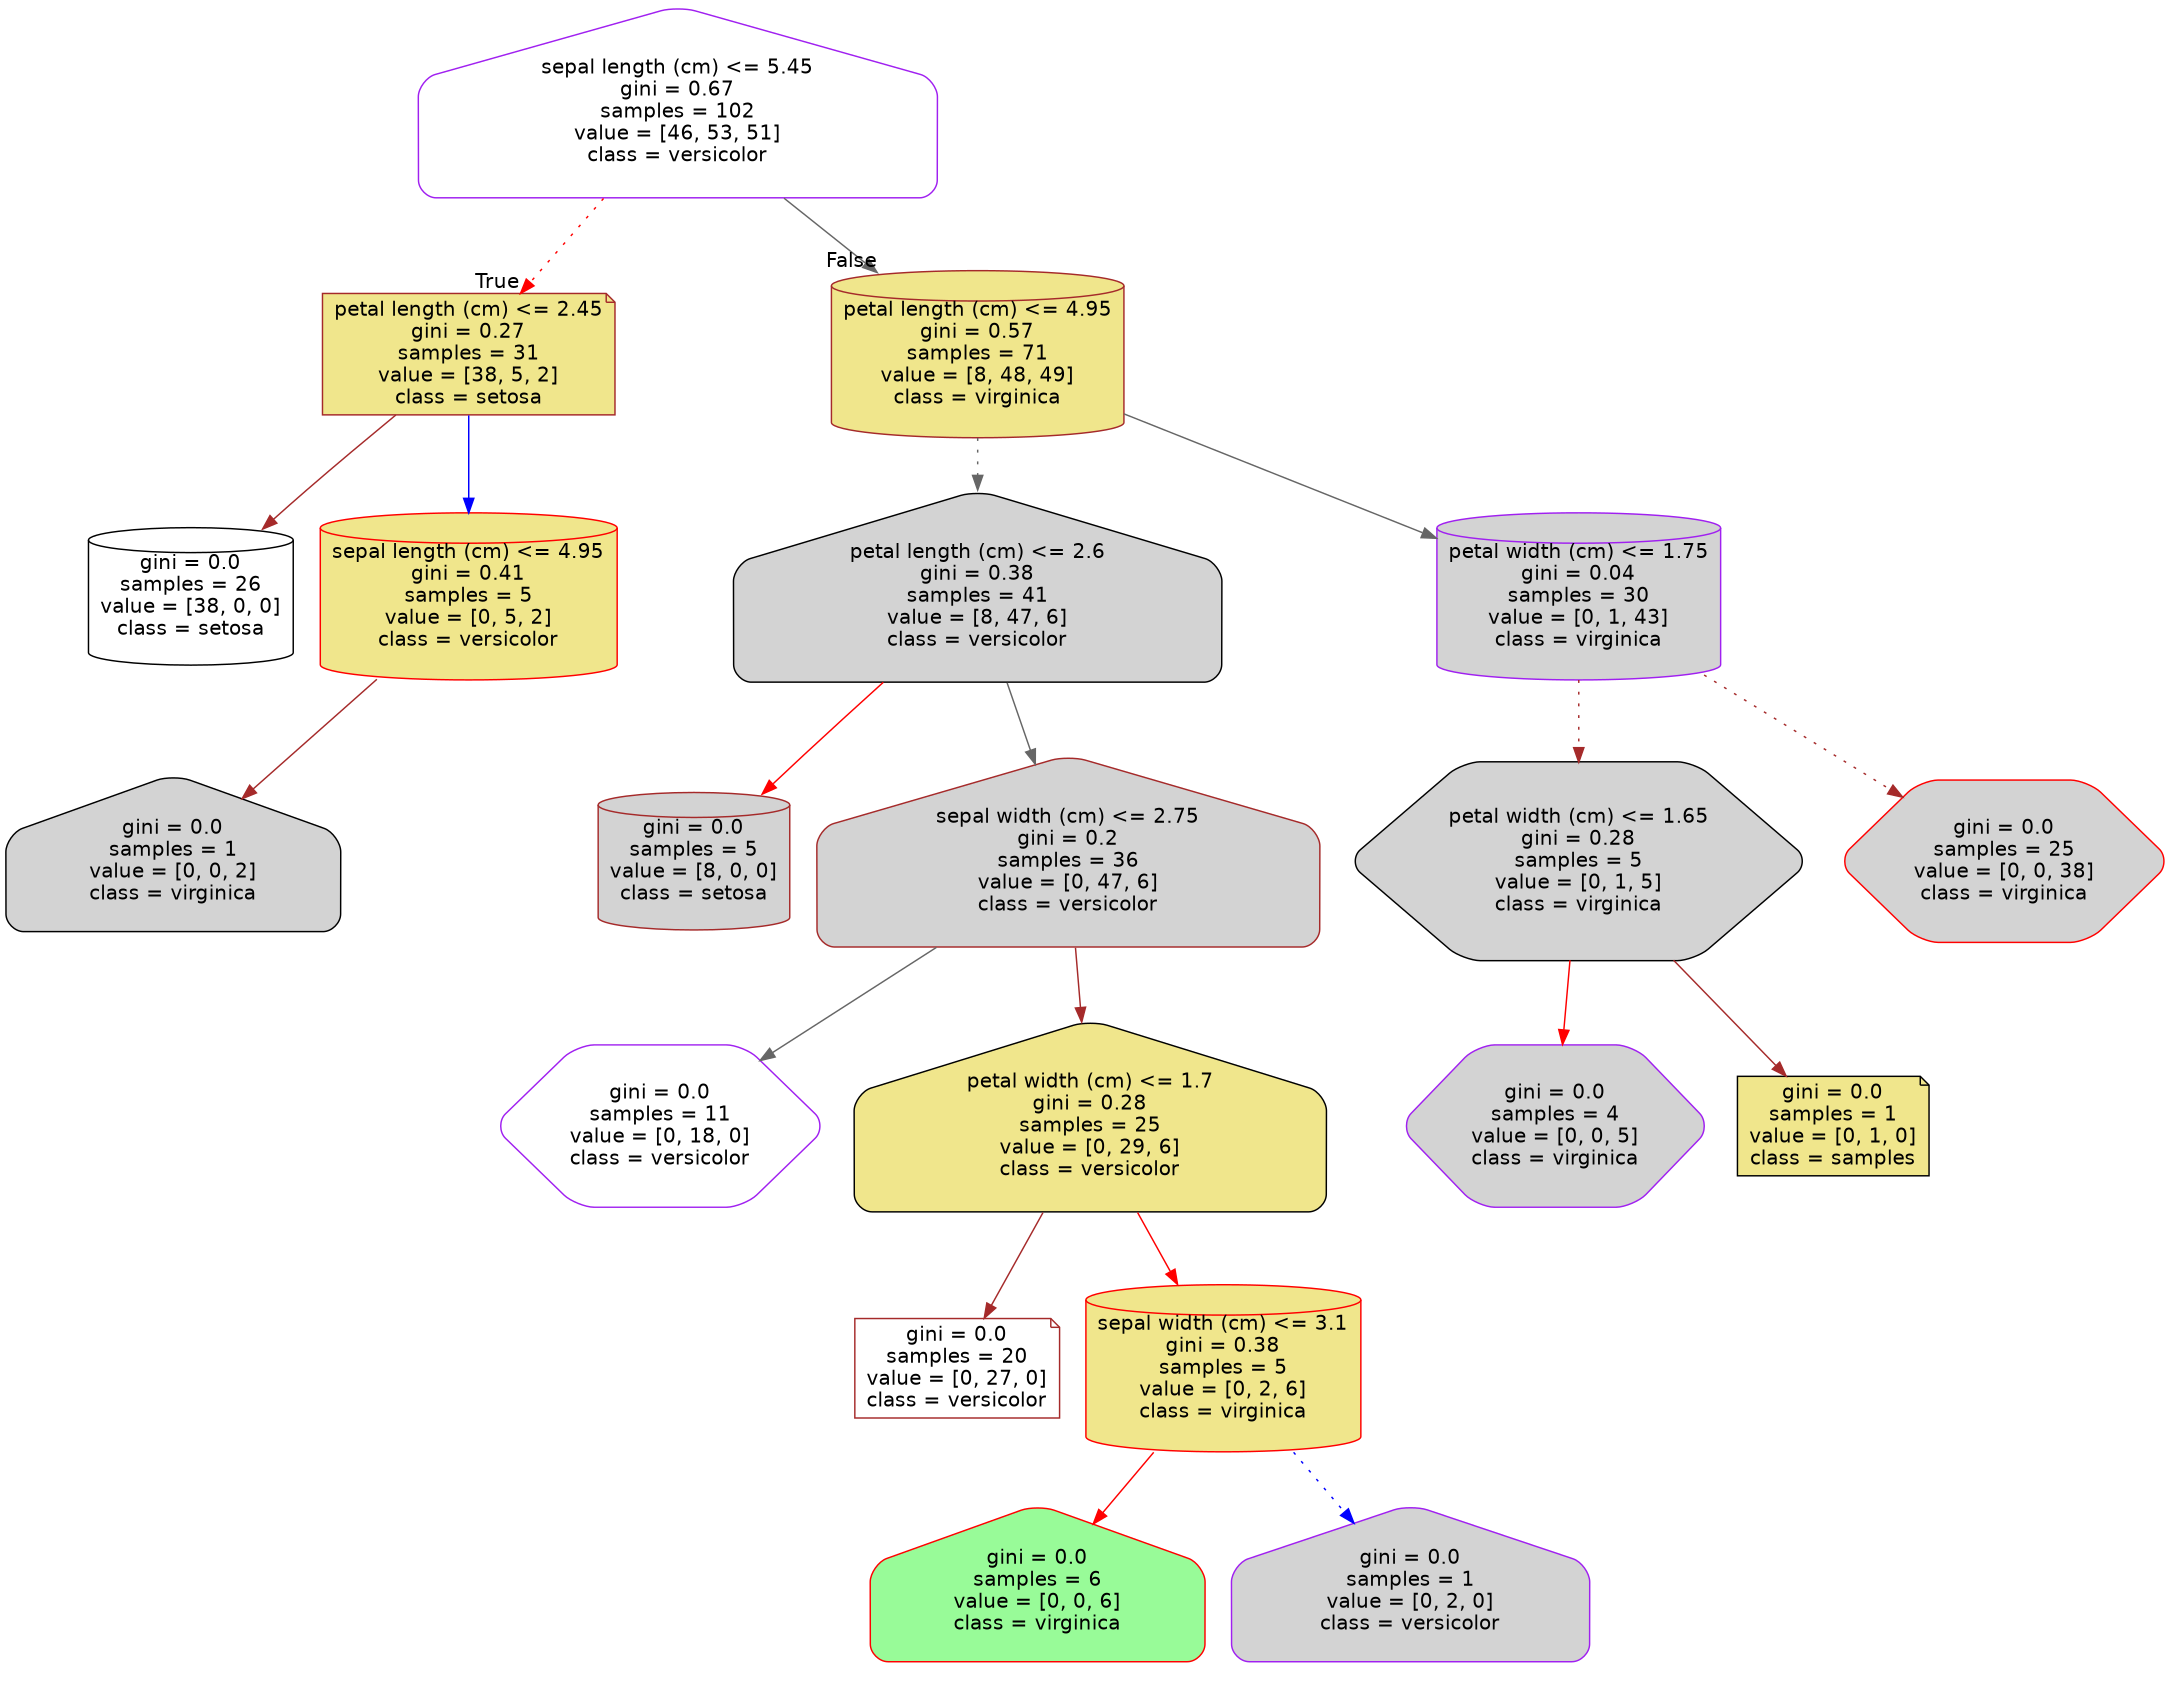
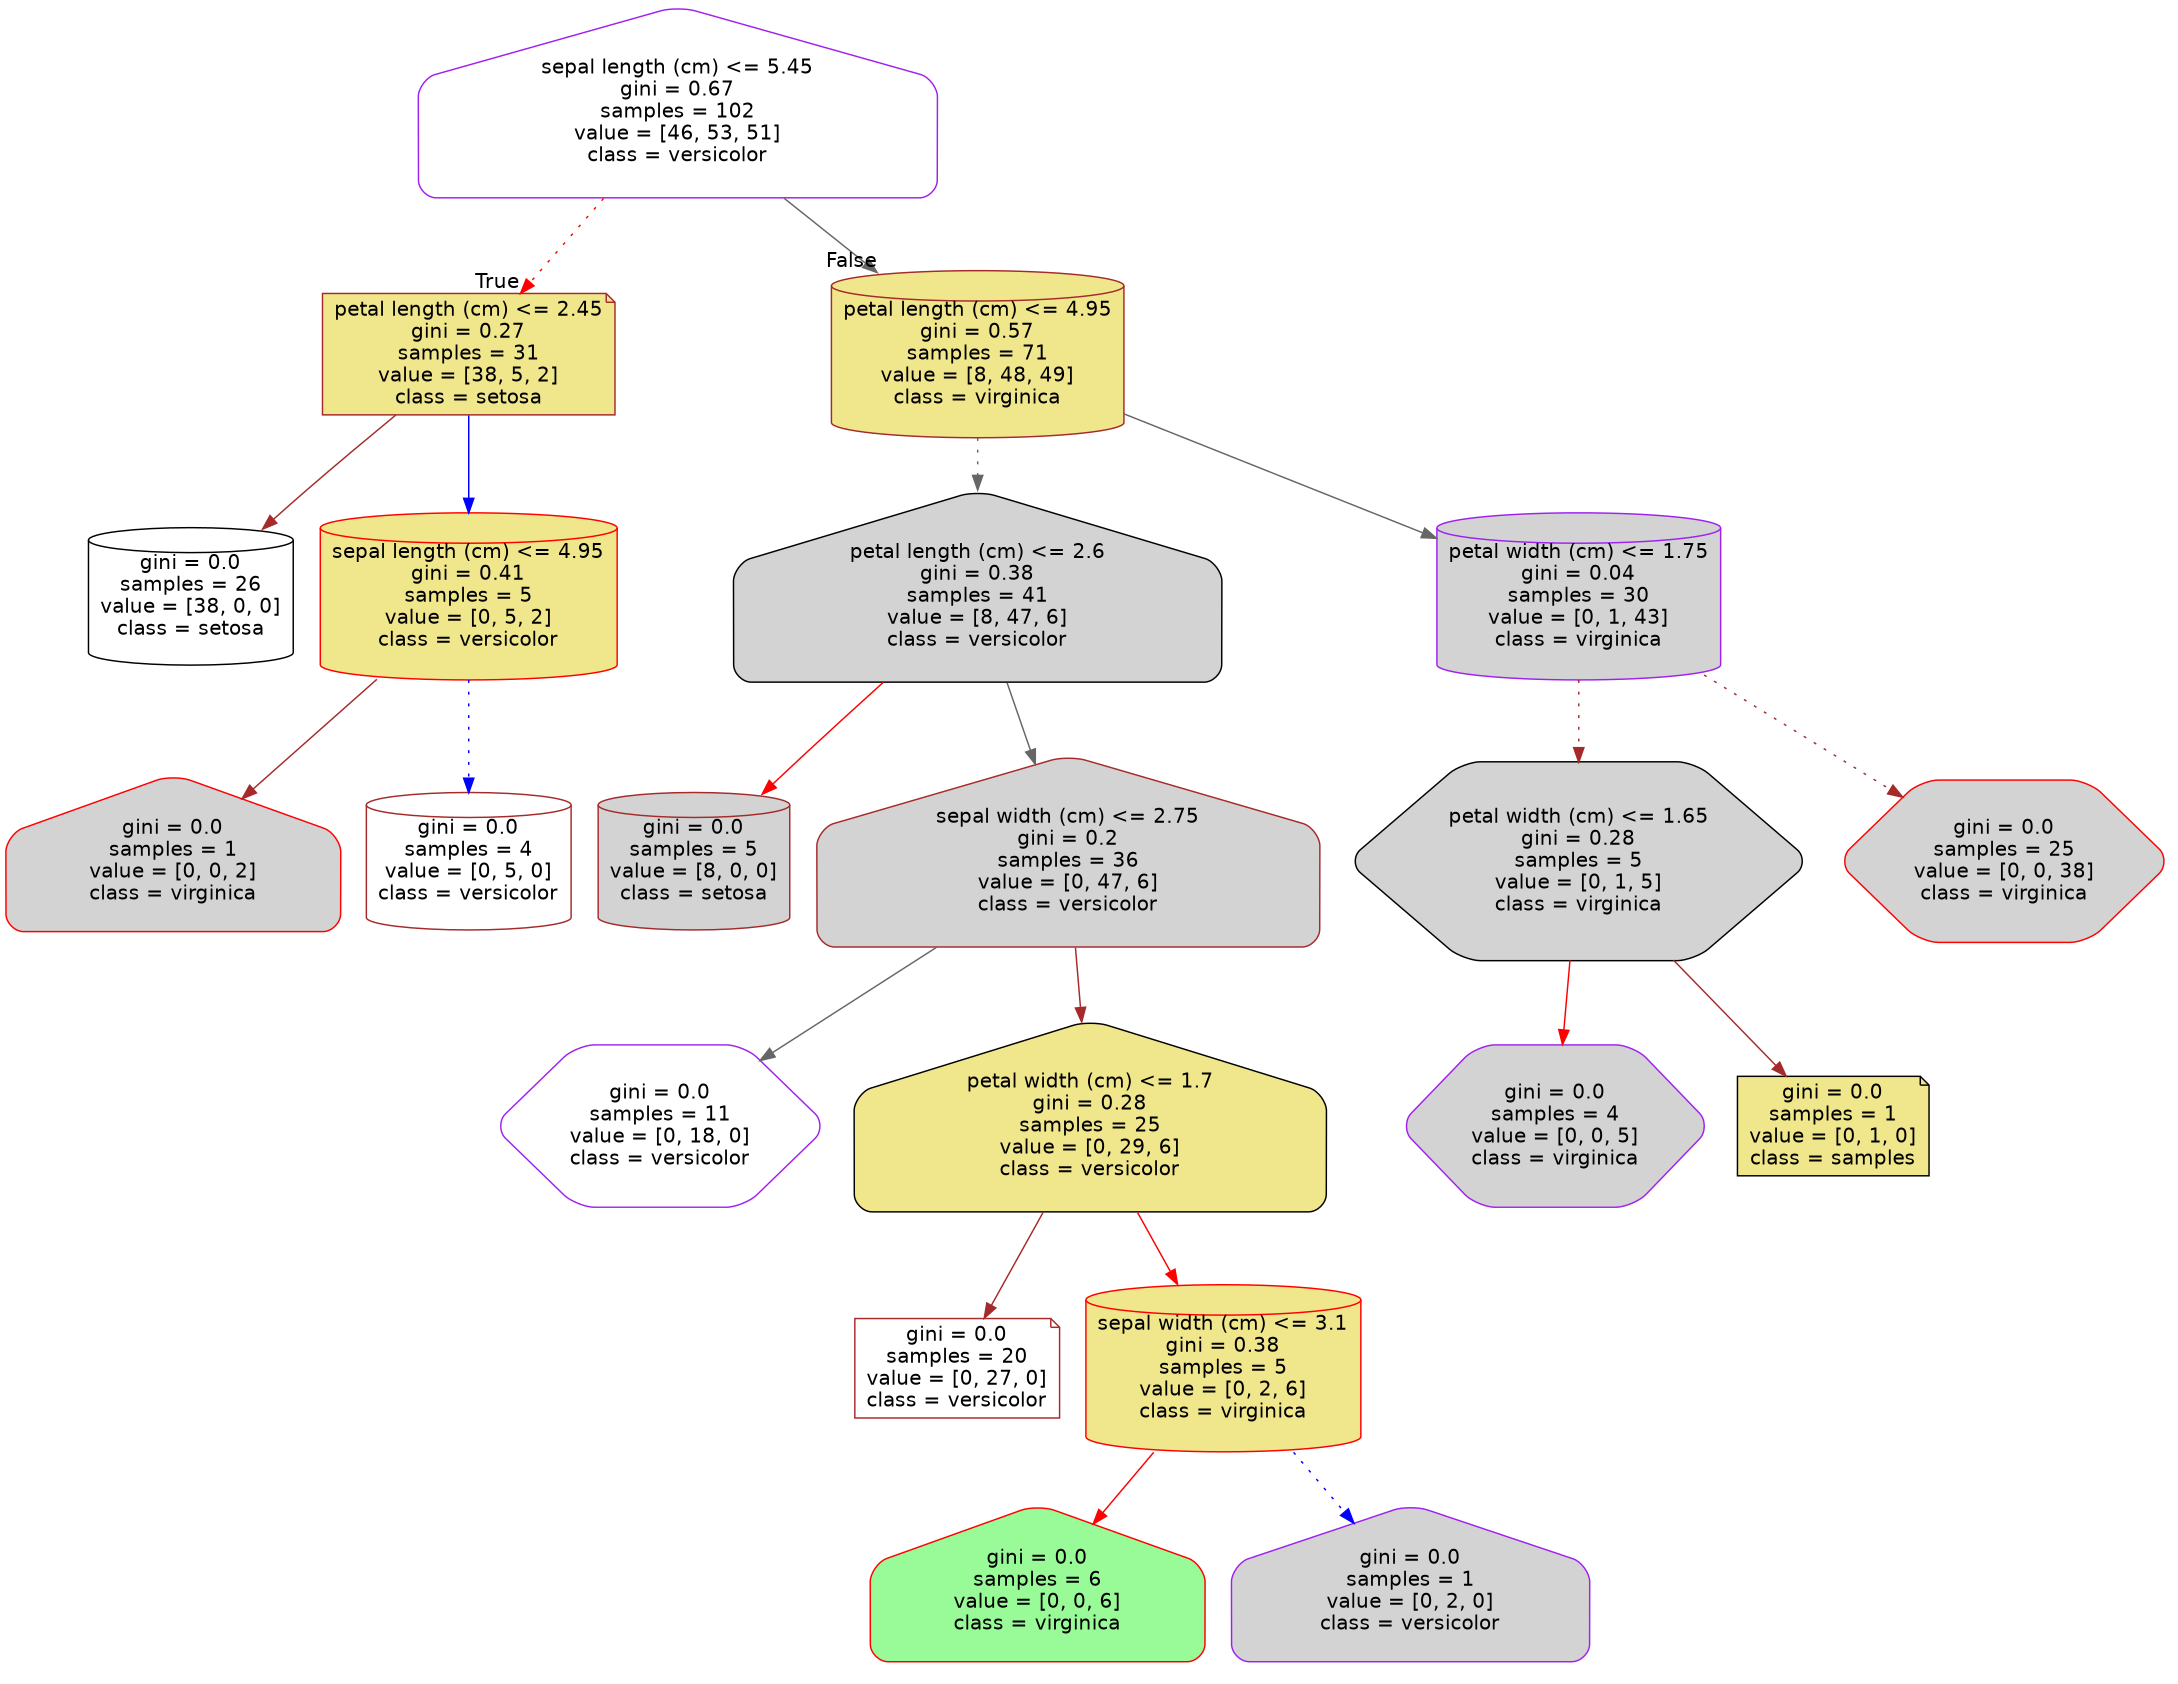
node "gini = 0.0 samples = 1 value = [0, 0, 2] class = virginica": color black -> red
node "gini = 0.0 samples = 4 value = [0, 5, 0] class = versicolor": added
